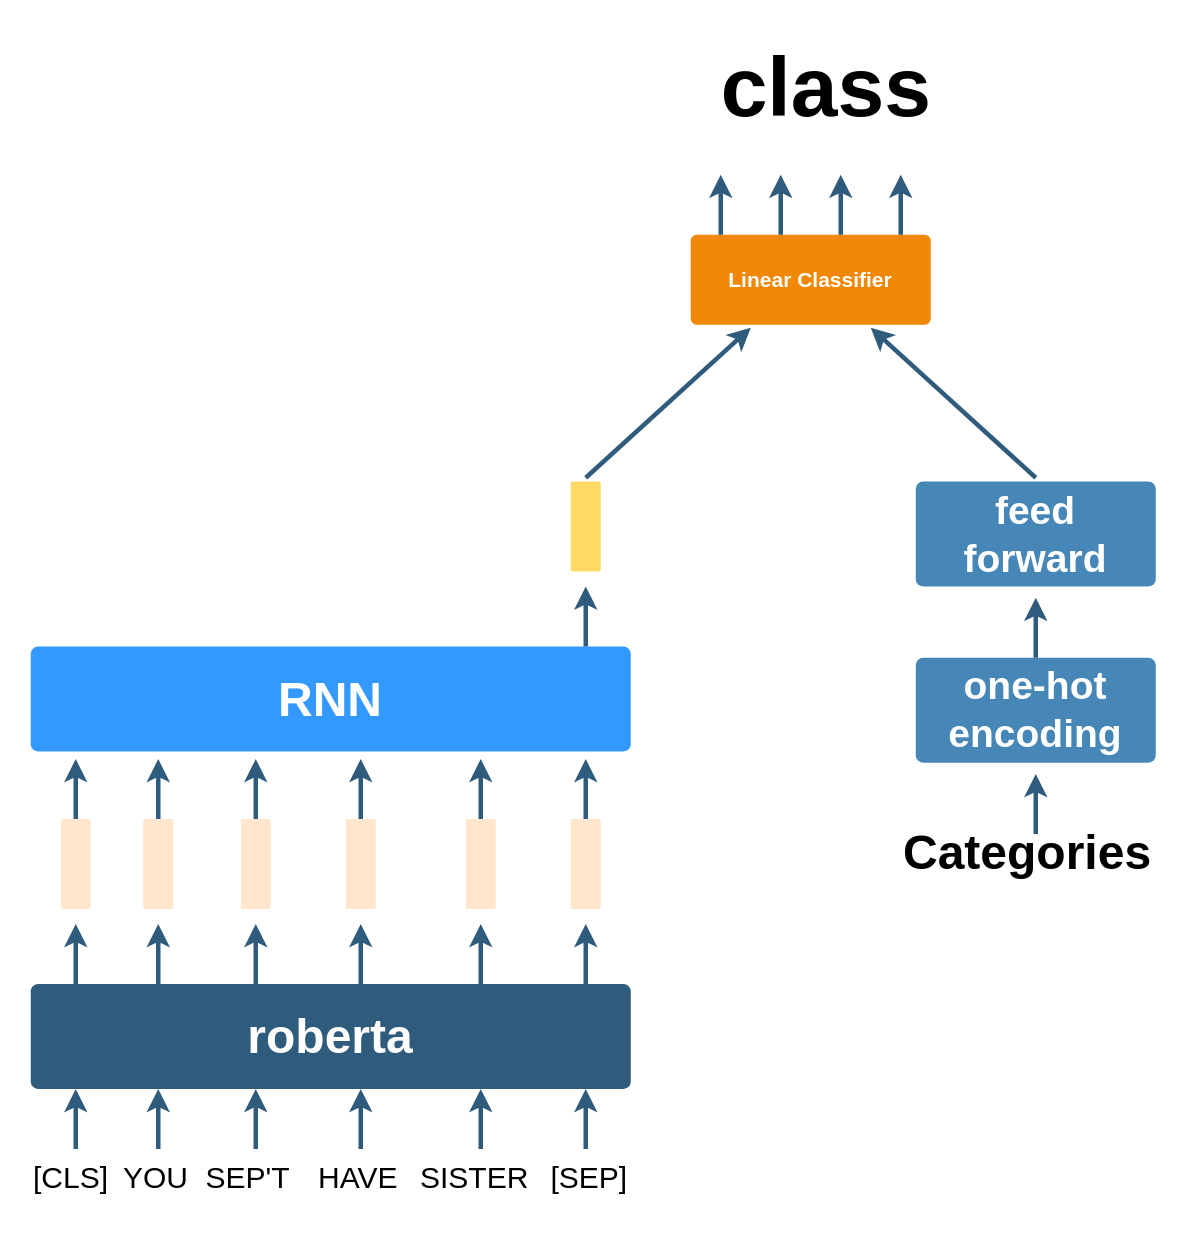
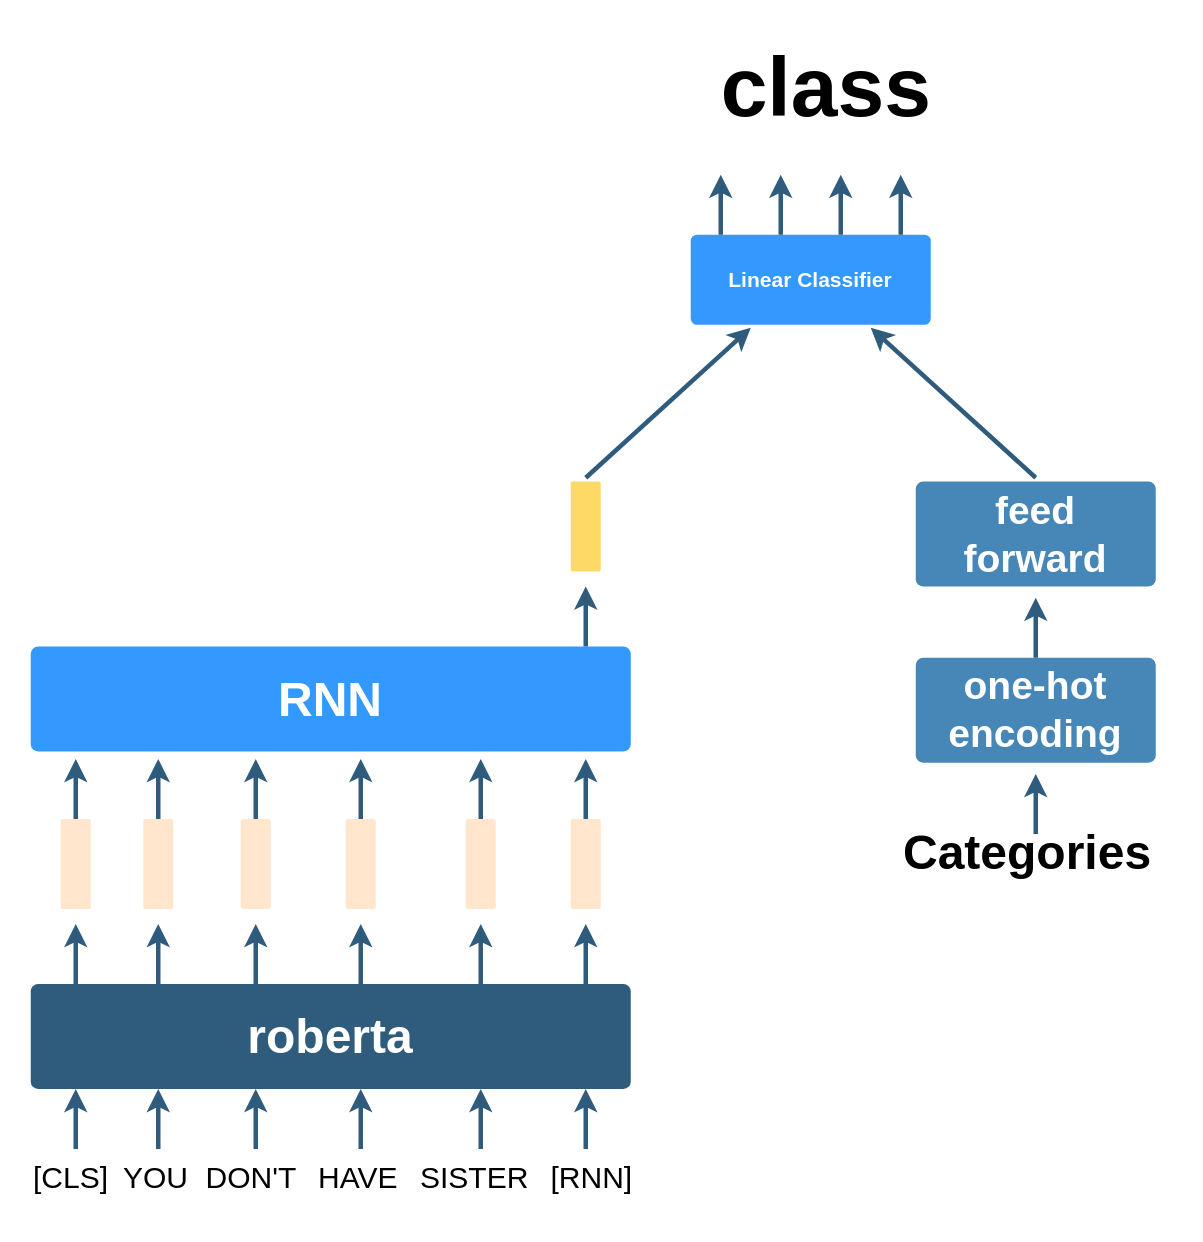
node "Linear Classifier": fillcolor #f08705 -> #3399ff
node "SEP'T": label "SEP'T" -> "DON'T"
node "[SEP]": label "[SEP]" -> "[RNN]"
